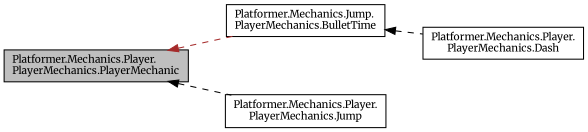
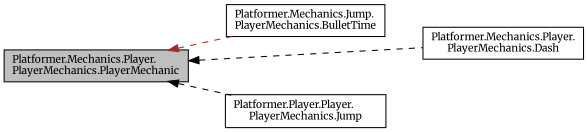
edge "Platformer.Mechanics.Player. PlayerMechanics.Dash" -> "Platformer.Mechanics.Jump. PlayerMechanics.BulletTime": now "Platformer.Mechanics.Player. PlayerMechanics.Dash" -> "Platformer.Mechanics.Player. PlayerMechanics.PlayerMechanic"
node "Platformer.Mechanics.Player. PlayerMechanics.Jump": label "Platformer.Mechanics.Player. PlayerMechanics.Jump" -> "Platformer.Player.Player. PlayerMechanics.Jump"
